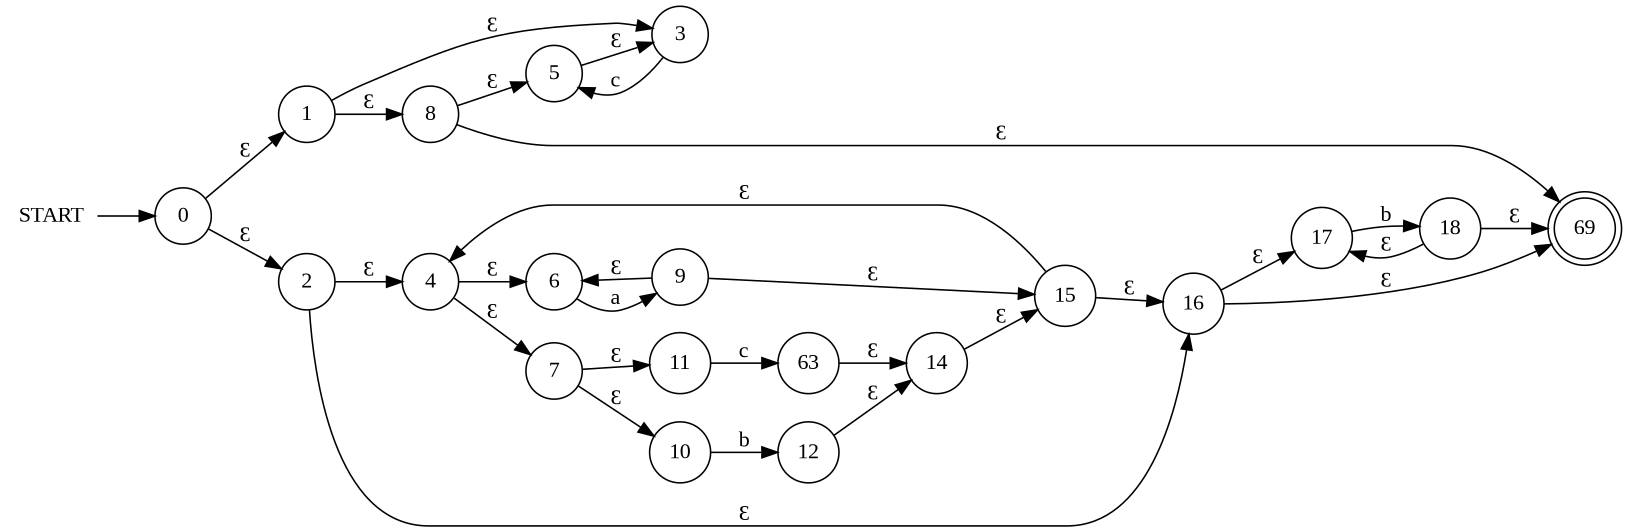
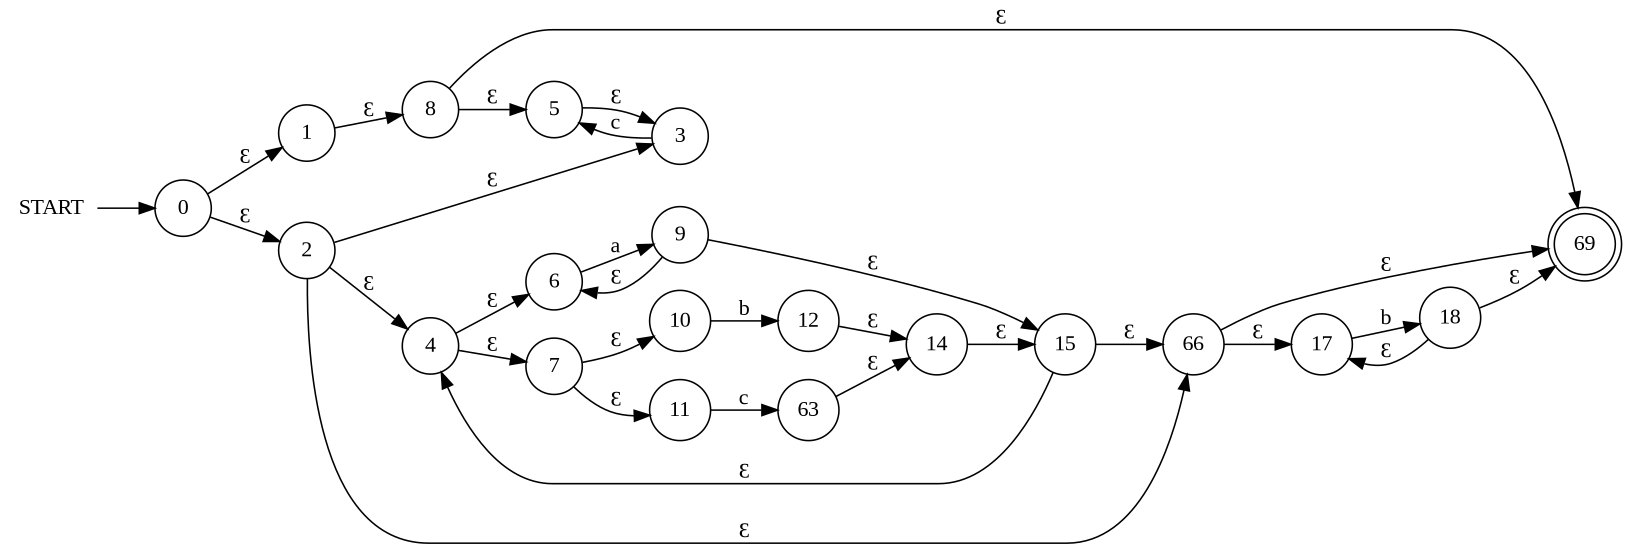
edge "1" -> "3": now "2" -> "3"
node "16": label "16" -> "66"
